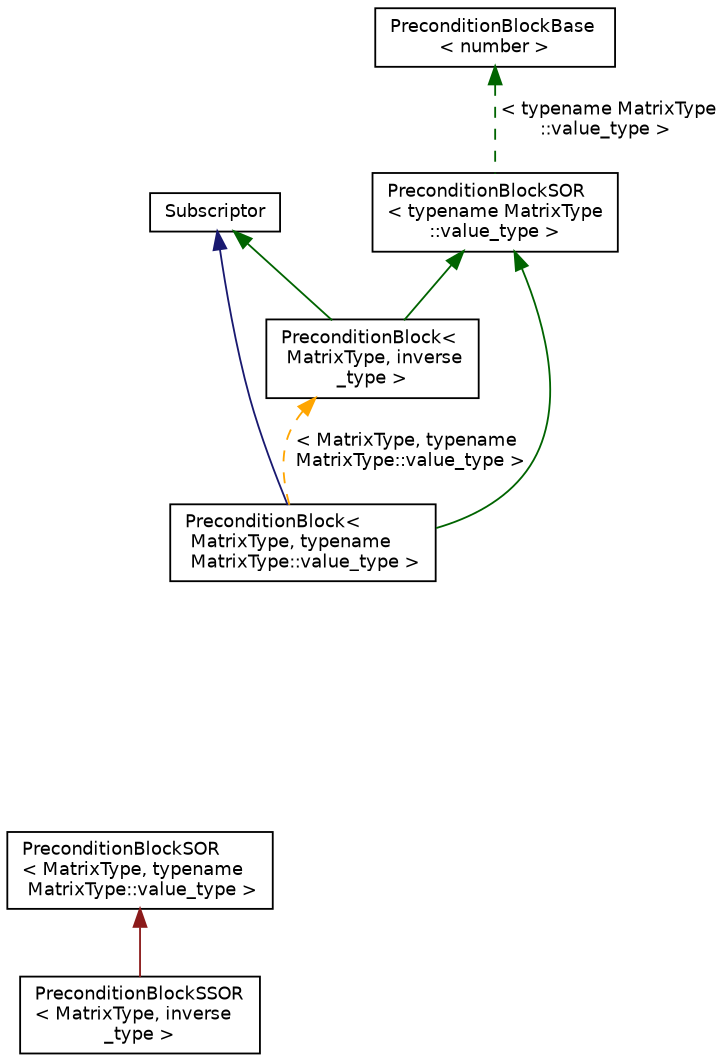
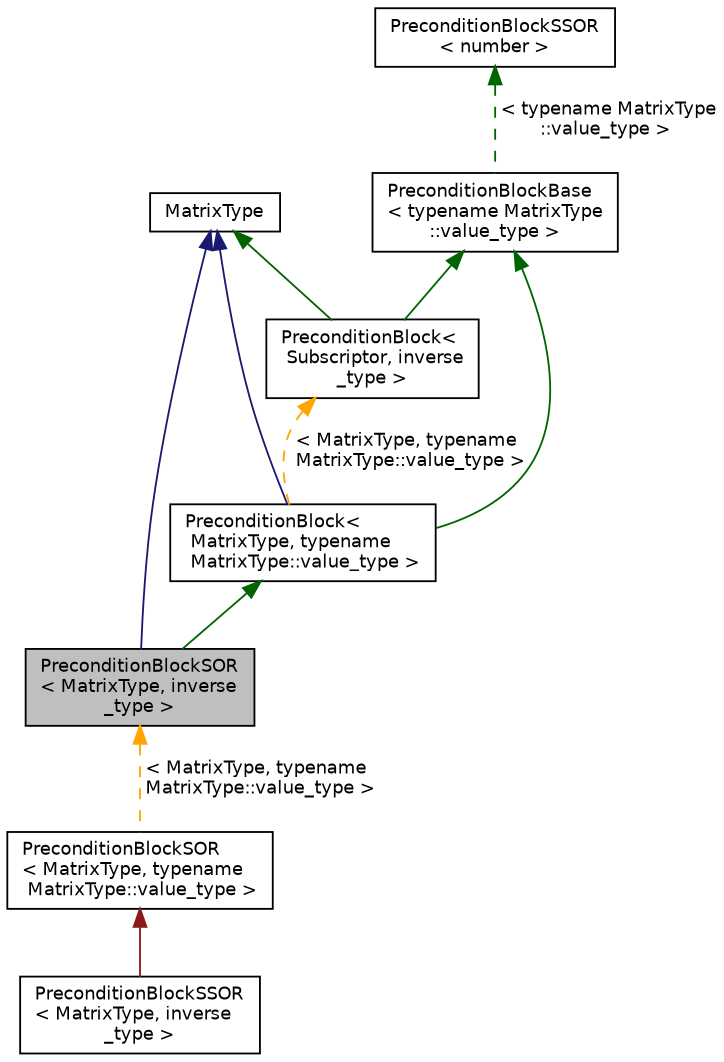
node "PreconditionBlockBase < number >": label "PreconditionBlockBase < number >" -> "PreconditionBlockSSOR < number >"
node "Subscriptor": label "Subscriptor" -> "MatrixType"
node "PreconditionBlockSOR < typename MatrixType ::value_type >": label "PreconditionBlockSOR < typename MatrixType ::value_type >" -> "PreconditionBlockBase < typename MatrixType ::value_type >"
node "PreconditionBlock< MatrixType, inverse _type >": label "PreconditionBlock< MatrixType, inverse _type >" -> "PreconditionBlock< Subscriptor, inverse _type >"
node "PreconditionBlockSOR < MatrixType, inverse _type >": added
